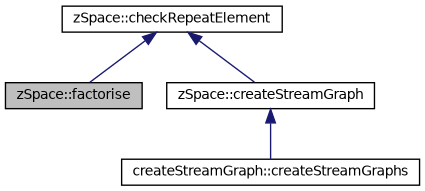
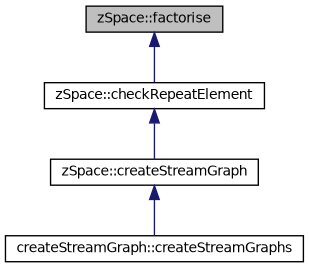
edge "zSpace::factorise" -> "zSpace::checkRepeatElement": reversed
